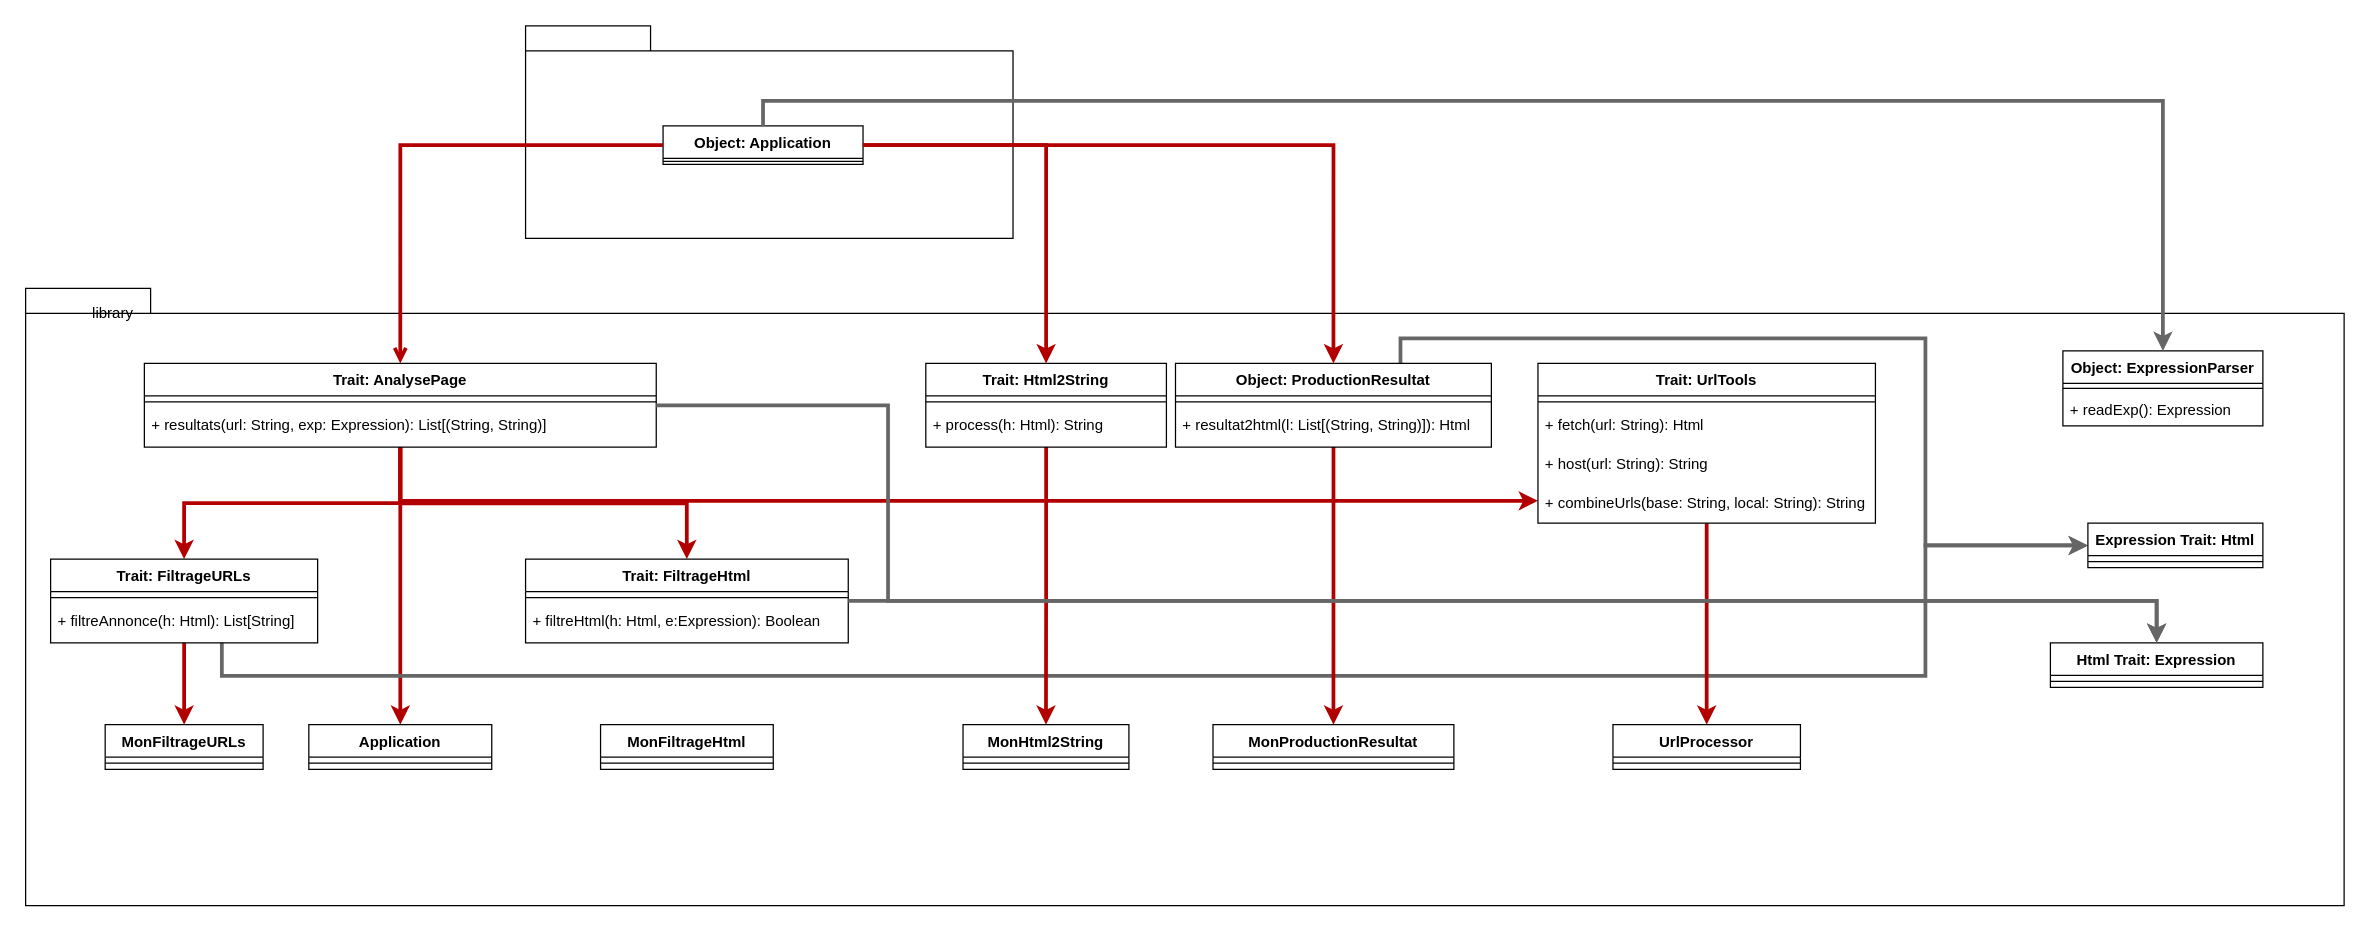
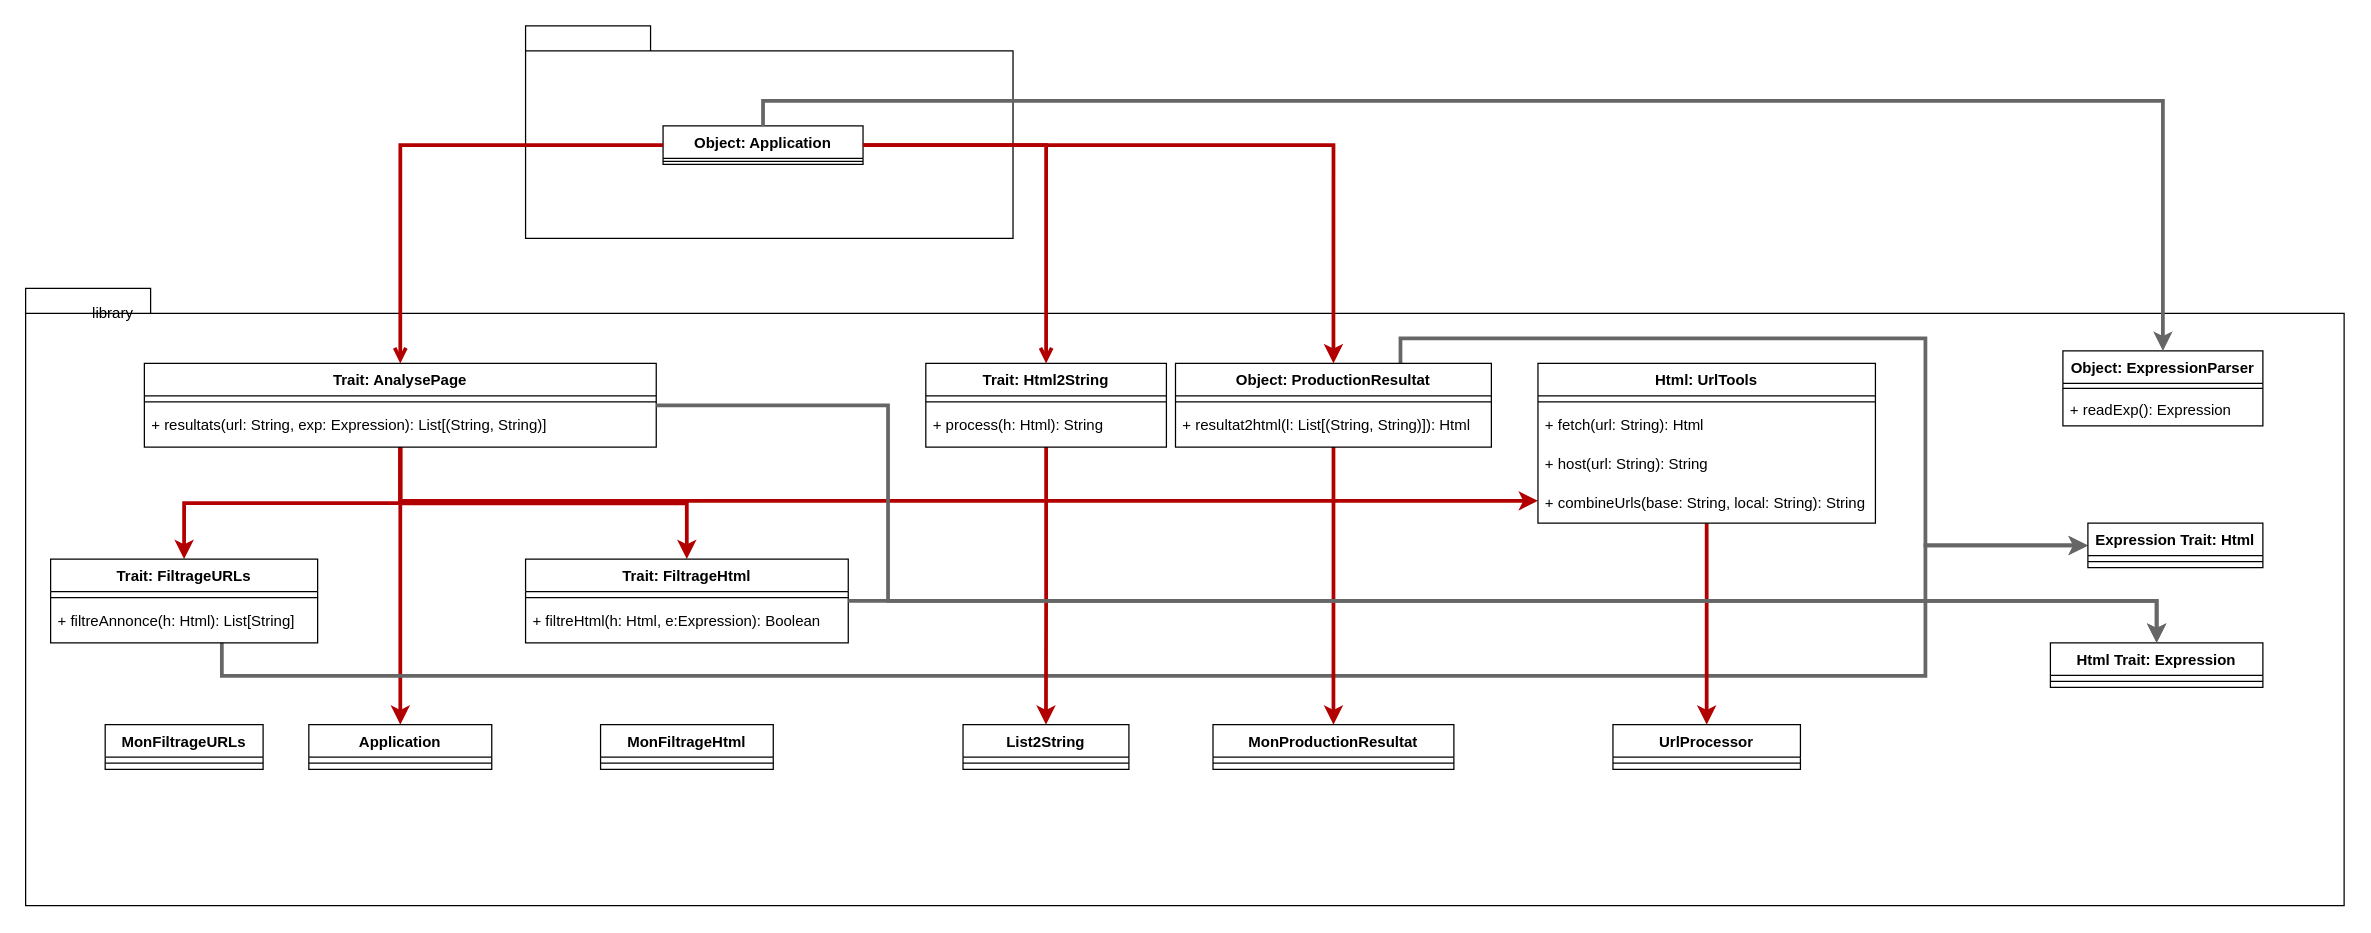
edge "Object: Application" -> "Trait: Html2String": arrowhead classic -> open
node "Trait: UrlTools": label "Trait: UrlTools" -> "Html: UrlTools"
edge "Trait: FiltrageURLs" -> "MonFiltrageURLs": removed
node "MonHtml2String": label "MonHtml2String" -> "List2String"
